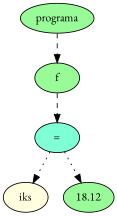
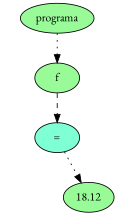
edge "programa" -> "f": style dashed -> dotted
node "iks": removed
